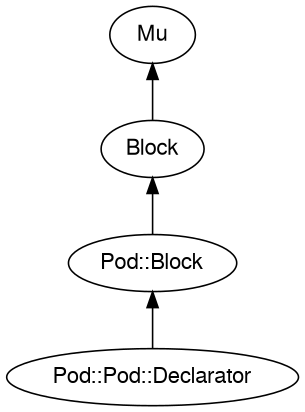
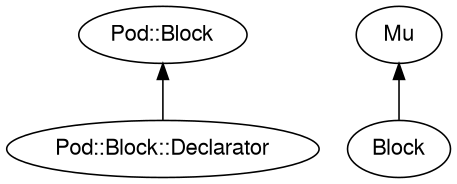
edge "Pod::Block" -> "Block": removed
node "Pod::Pod::Declarator": label "Pod::Pod::Declarator" -> "Pod::Block::Declarator"
